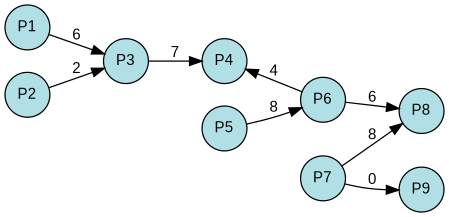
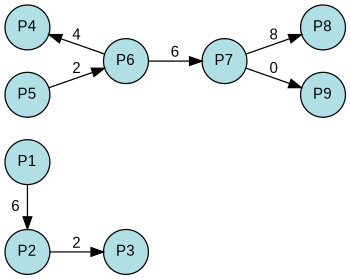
edge "P1" -> "P3": now "P1" -> "P2"
edge "P3" -> "P4": removed, label "7"
edge "P6" -> "P8": now "P6" -> "P7"
edge "P5" -> "P6": label "8" -> "2"
